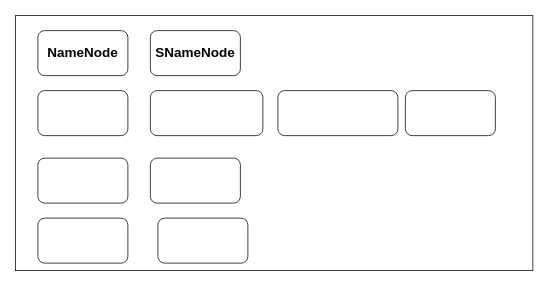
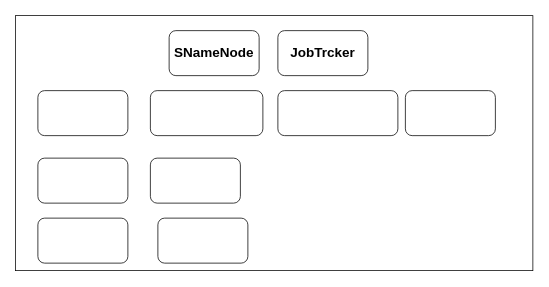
node "NameNode": removed
node "SNameNode": moved (195, 53) -> (214, 53)
node "JobTrcker": added
